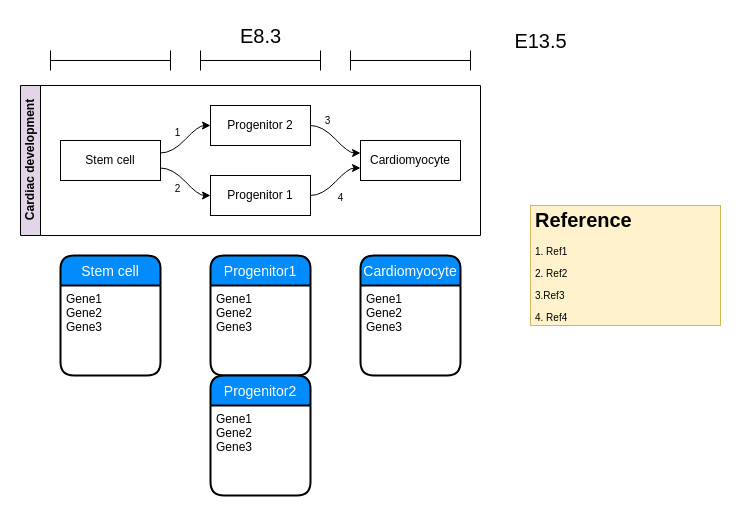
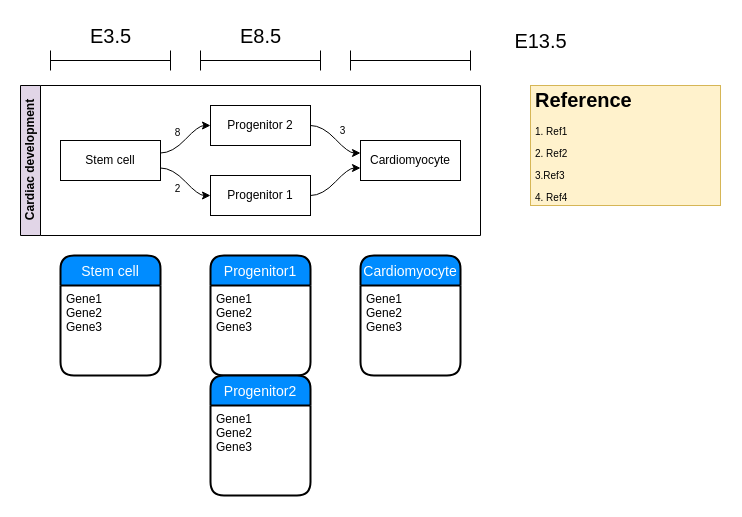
node "E3.5": added
node "E8.3": label "E8.3" -> "E8.5"
node "3": moved (328, 121) -> (343, 131)
node "1": label "1" -> "8"
node "4": removed
node "Reference1. Ref1 2. Ref2 3.Ref3 4. Ref4": moved (626, 266) -> (626, 146)
